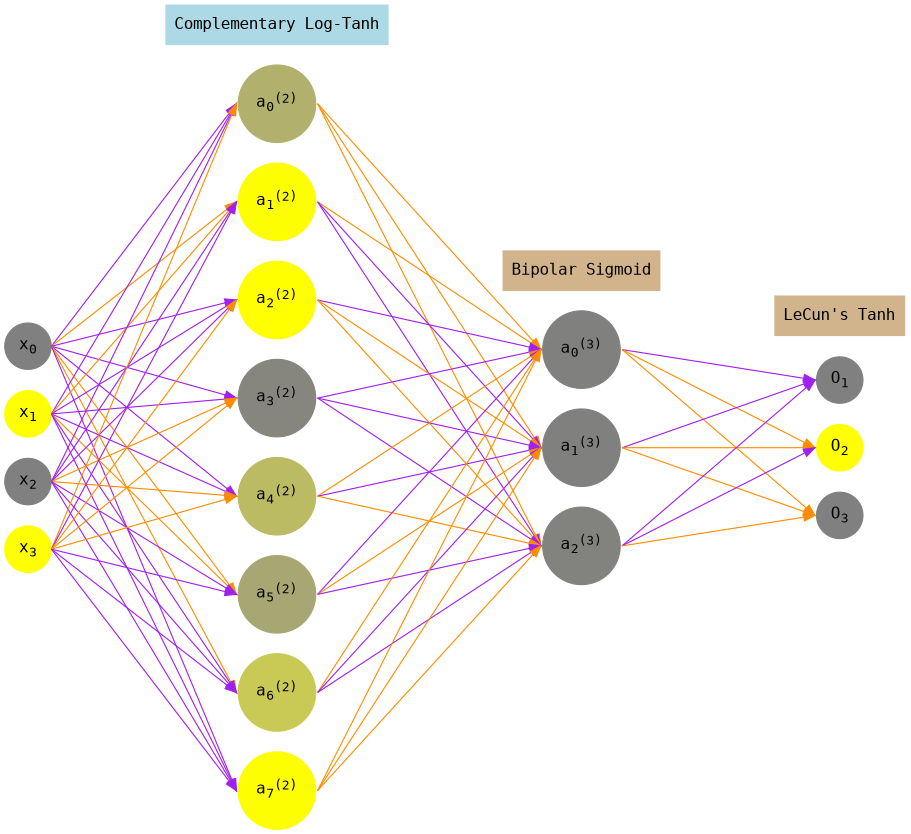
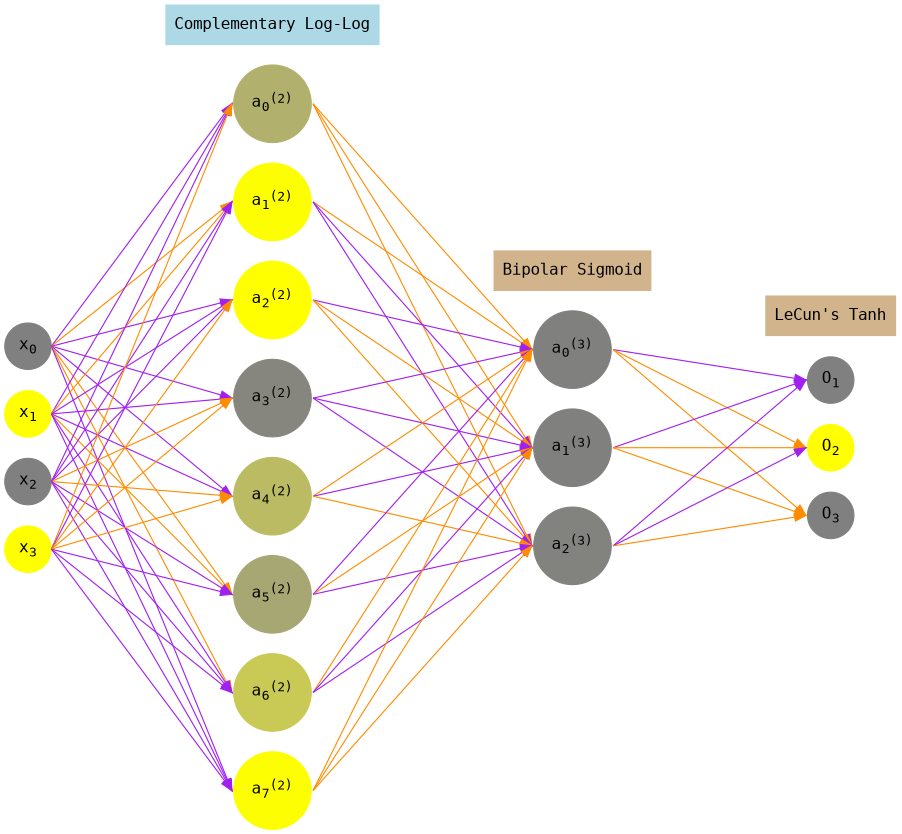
node "Complementary Log-Tanh": label "Complementary Log-Tanh" -> "Complementary Log-Log"
